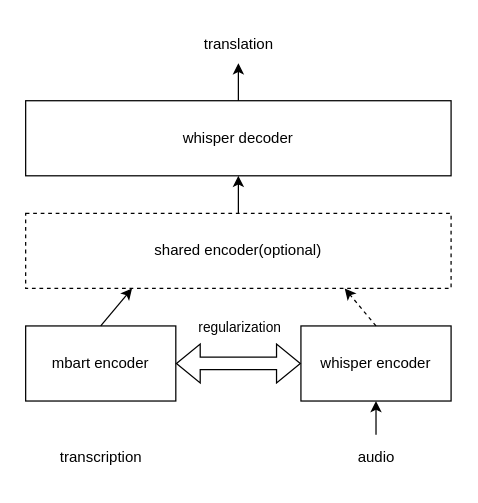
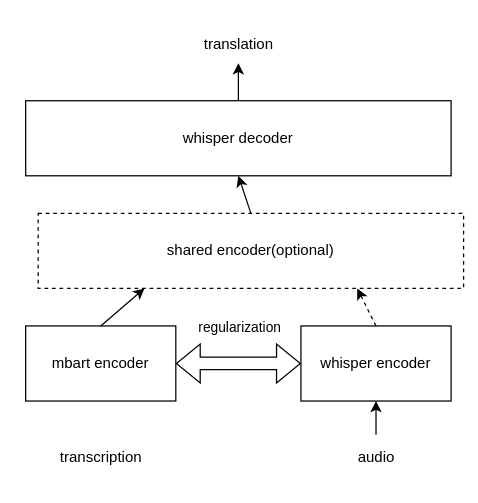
node "shared encoder(optional)": moved (238, 251) -> (251, 251)
